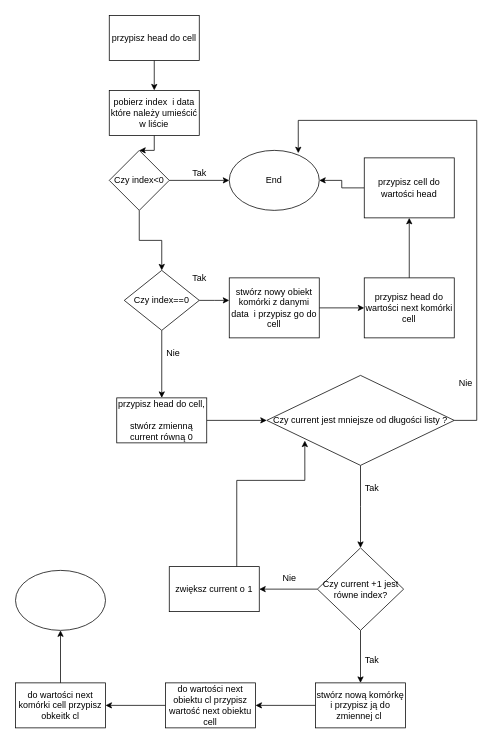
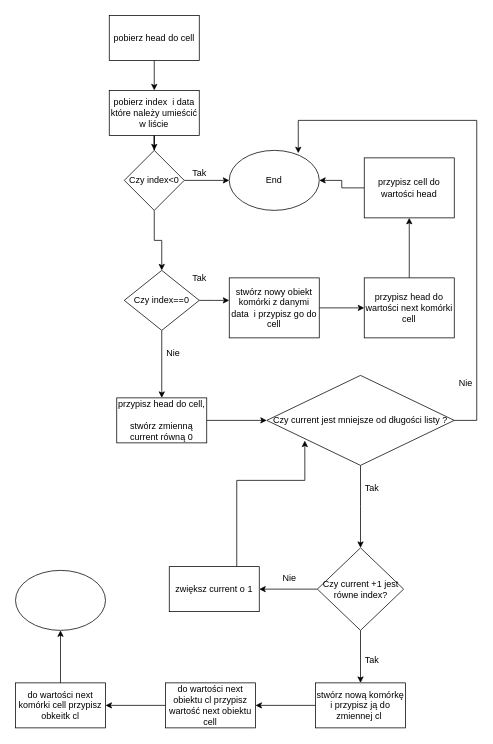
node "przypisz head do cell": label "przypisz head do cell" -> "pobierz head do cell"
node "Czy index<0": moved (139, 180) -> (154, 180)
